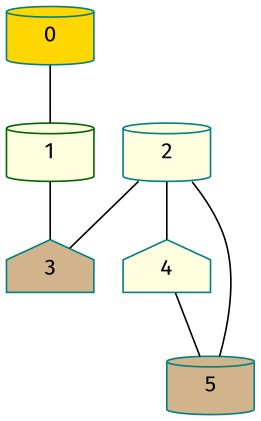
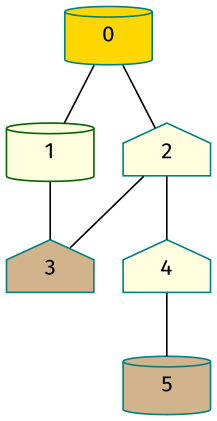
node "2": shape cylinder -> house
edge "2" -- "5": now "2" -- "0"
